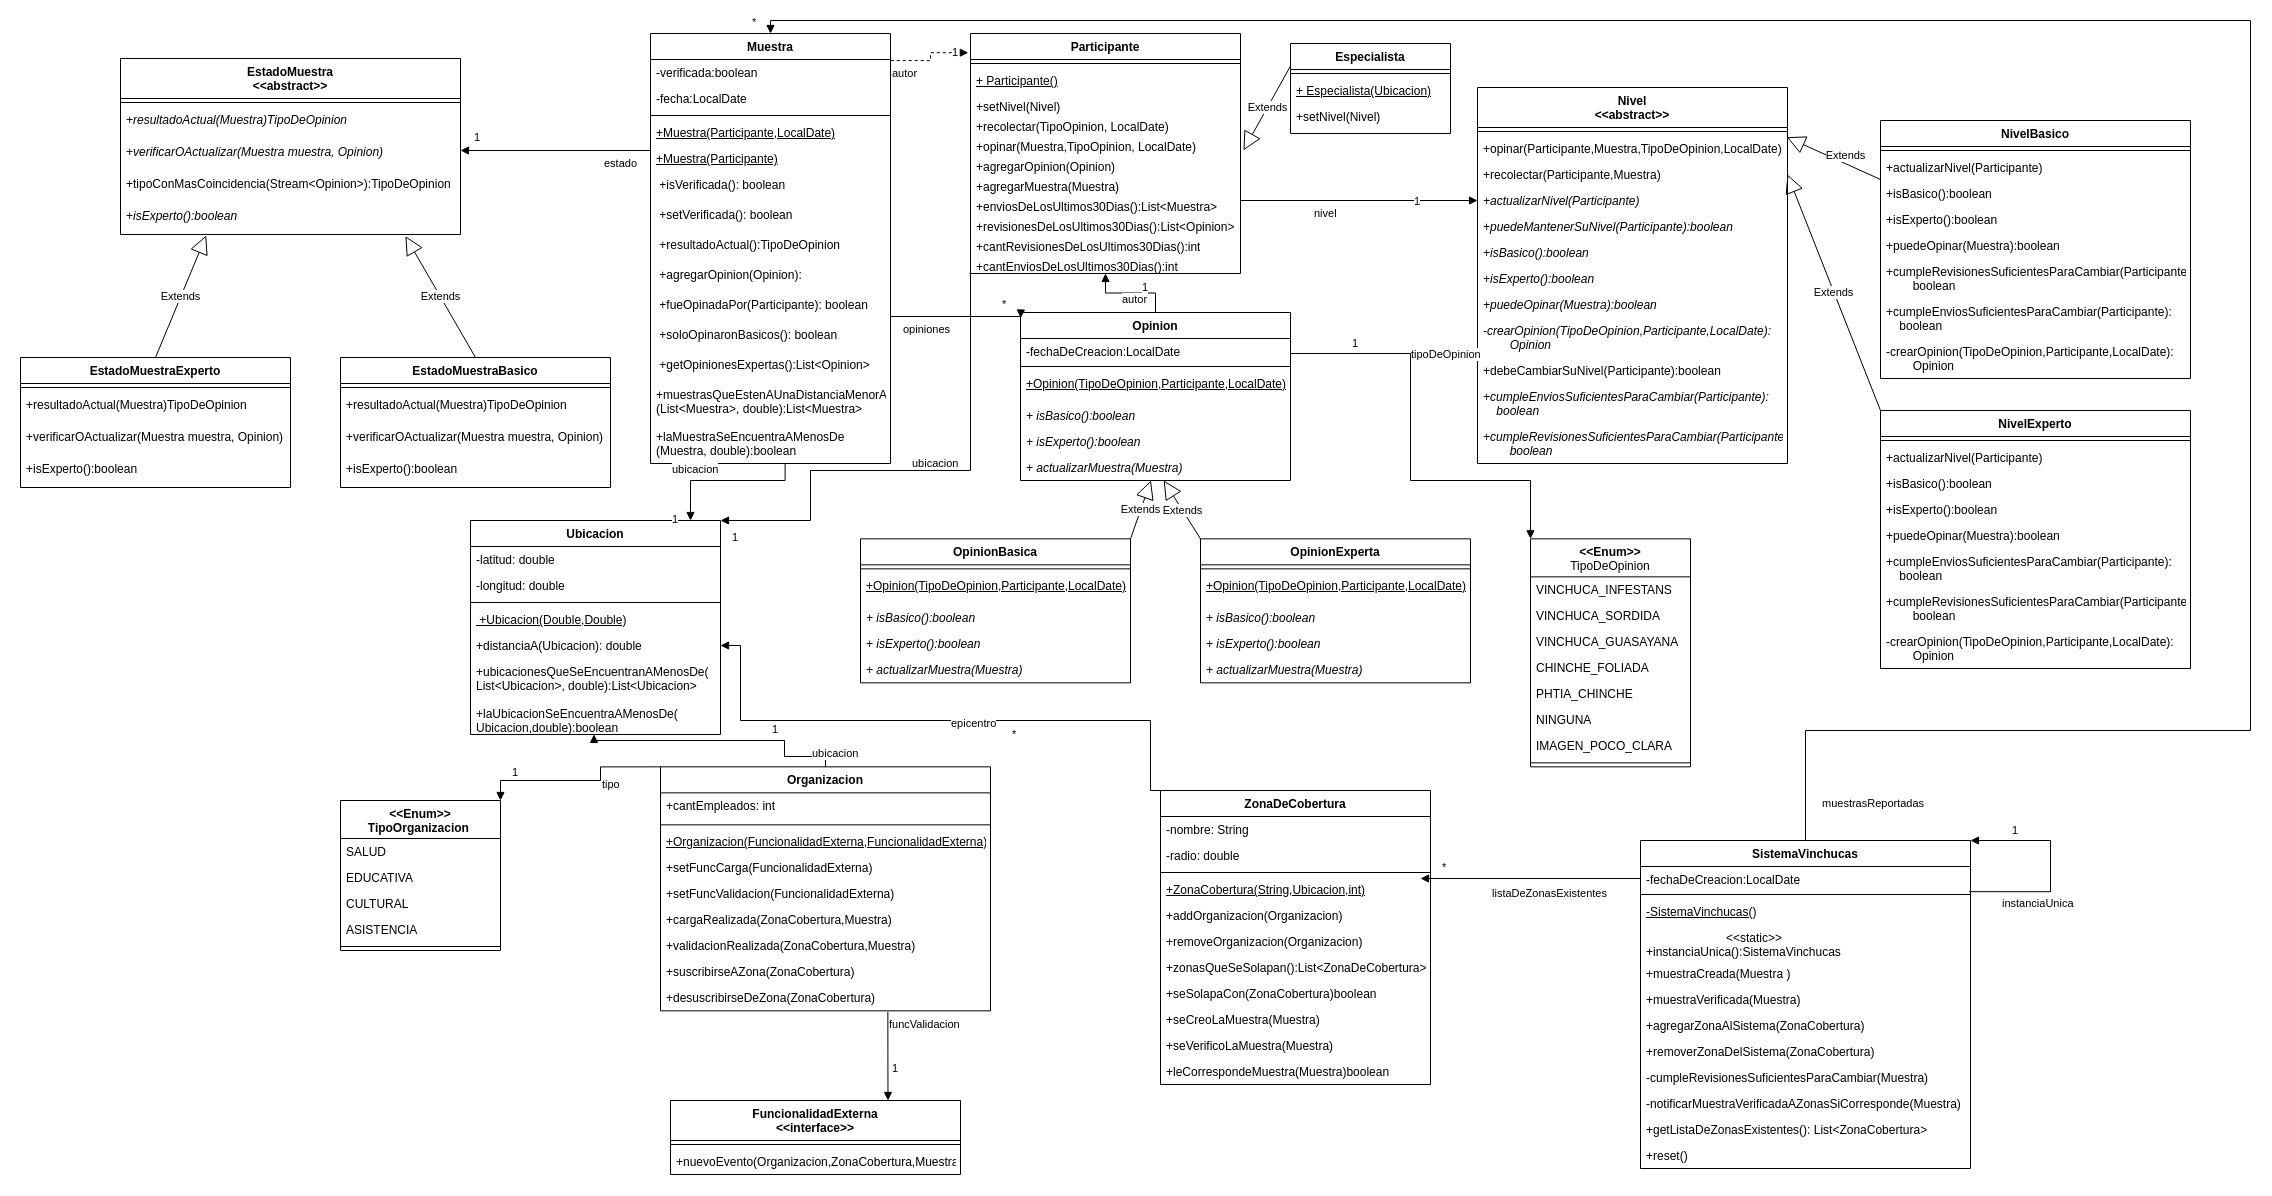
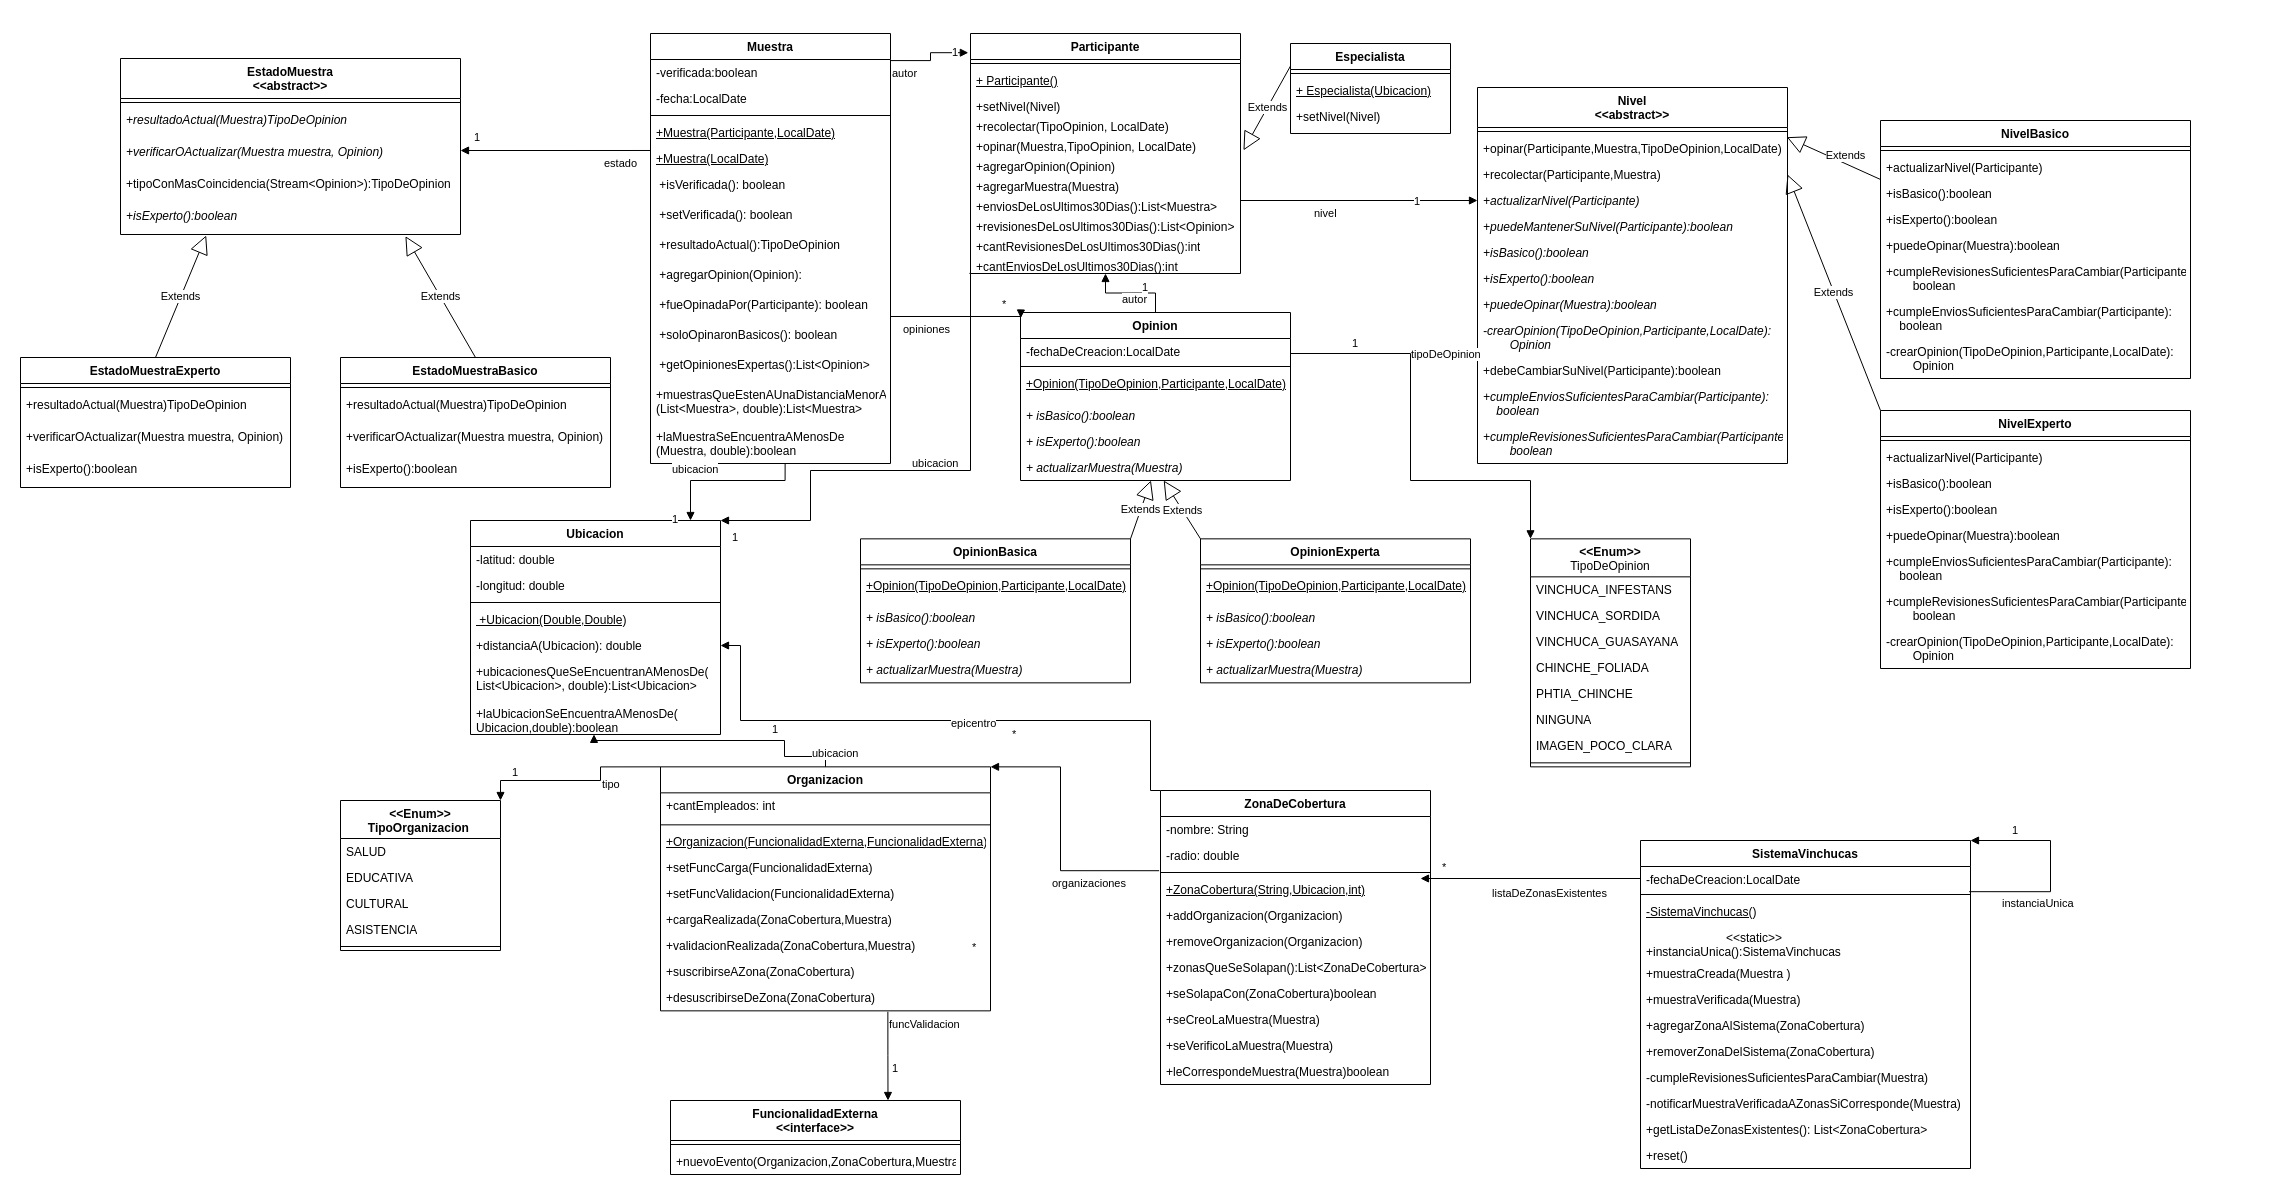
edge "SistemaVinchucas" -> "Muestra": removed, labels "*", "muestrasReportadas"
edge "Muestra" -> "Participante": style dashed -> solid
node "+Muestra(Participante)": label "+Muestra(Participante)" -> "+Muestra(LocalDate)"
edge "-radio: double" -> "Organizacion": added, labels "*", "organizaciones"
